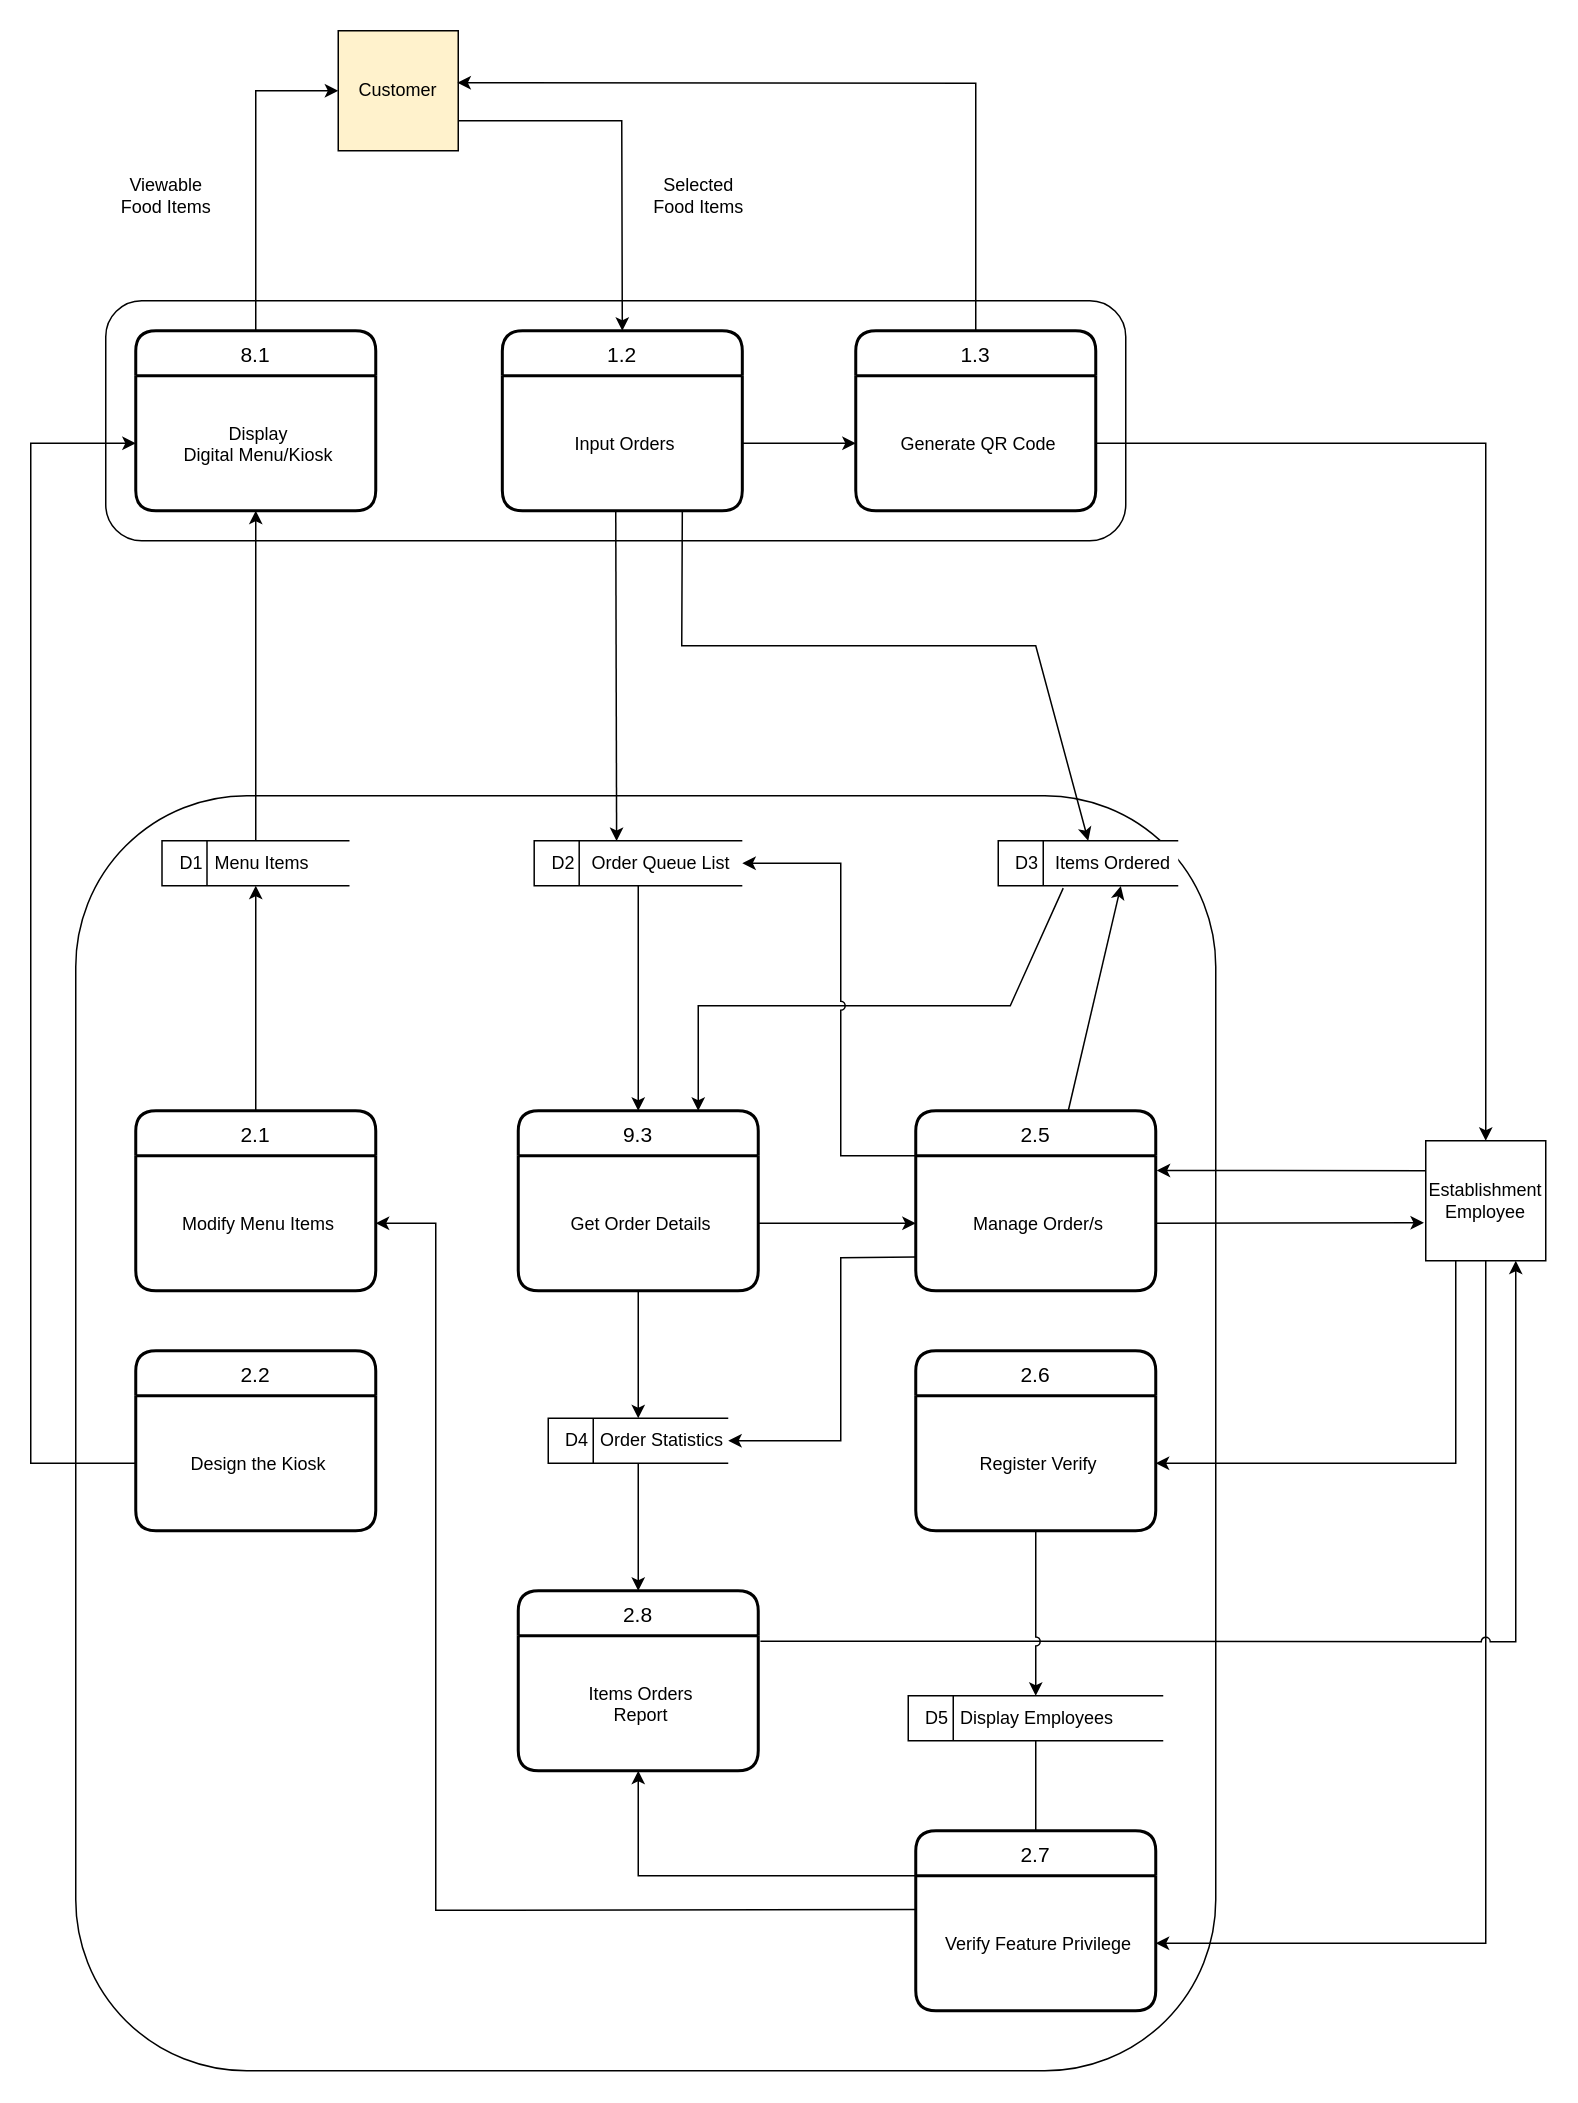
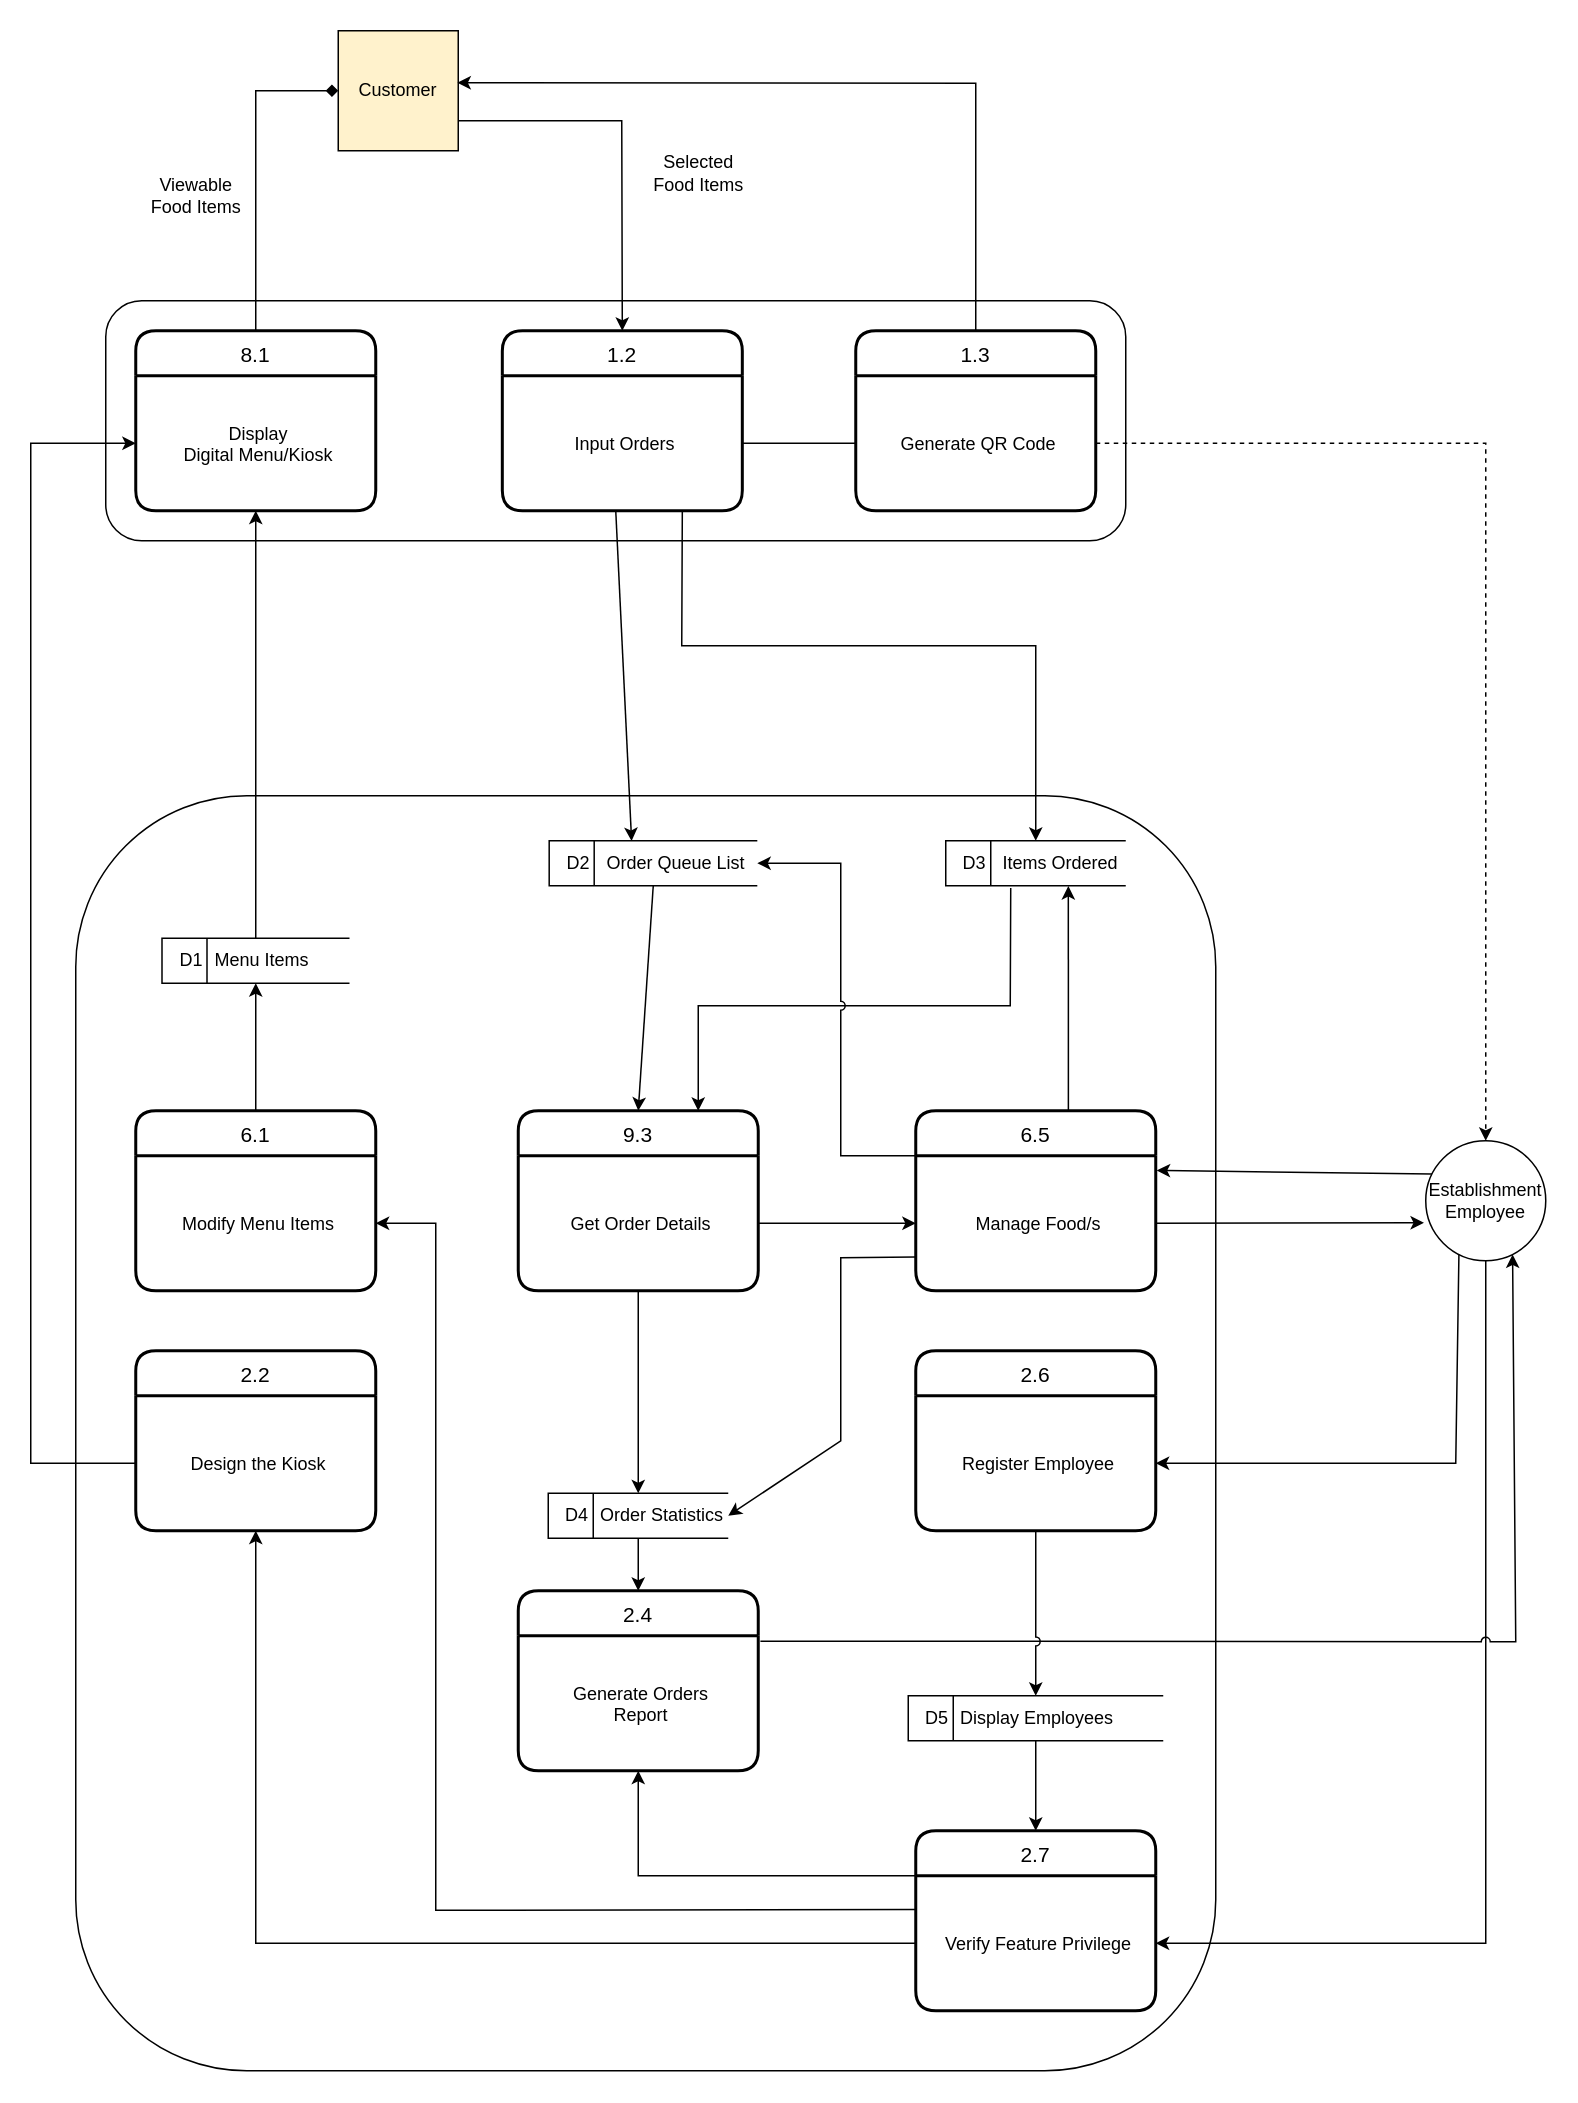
edge "8.1" -> "Customer": arrowhead classic -> diamond
node "Viewable Food Items": moved (166, 196) -> (196, 196)
node "Selected Food Items": moved (698, 196) -> (698, 173)
edge "Input Orders" -> "Generate QR Code": arrowhead classic -> none
edge "Generate QR Code" -> "Establishment Employee": style solid -> dashed
node "D1 Menu Items": moved (256, 863) -> (256, 961)
node "D2 Order Queue List": moved (638, 863) -> (653, 863)
node "D3 Items Ordered": moved (1088, 863) -> (1036, 863)
node "2.1": label "2.1" -> "6.1"
node "2.5": label "2.5" -> "6.5"
node "Establishment Employee": shape rectangle -> ellipse
node "Manage Order/s": label "Manage Order/s" -> "Manage Food/s"
node "D4 Order Statistics": moved (638, 1441) -> (638, 1516)
node "Register Verify": label "Register Verify" -> "Register Employee"
node "2.8": label "2.8" -> "2.4"
node "Items Orders Report": label "Items Orders Report" -> "Generate Orders Report"
edge "D5 Display Employees" -- "2.7": arrowhead none -> classic
edge "Verify Feature Privilege" -> "Design the Kiosk": added
